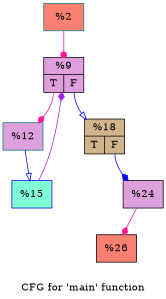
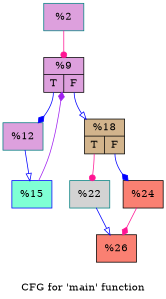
node "%2": fillcolor salmon -> plum
edge "%9" -> "%12": color deeppink -> blue
node "%22": added
node "%24": fillcolor plum -> salmon
